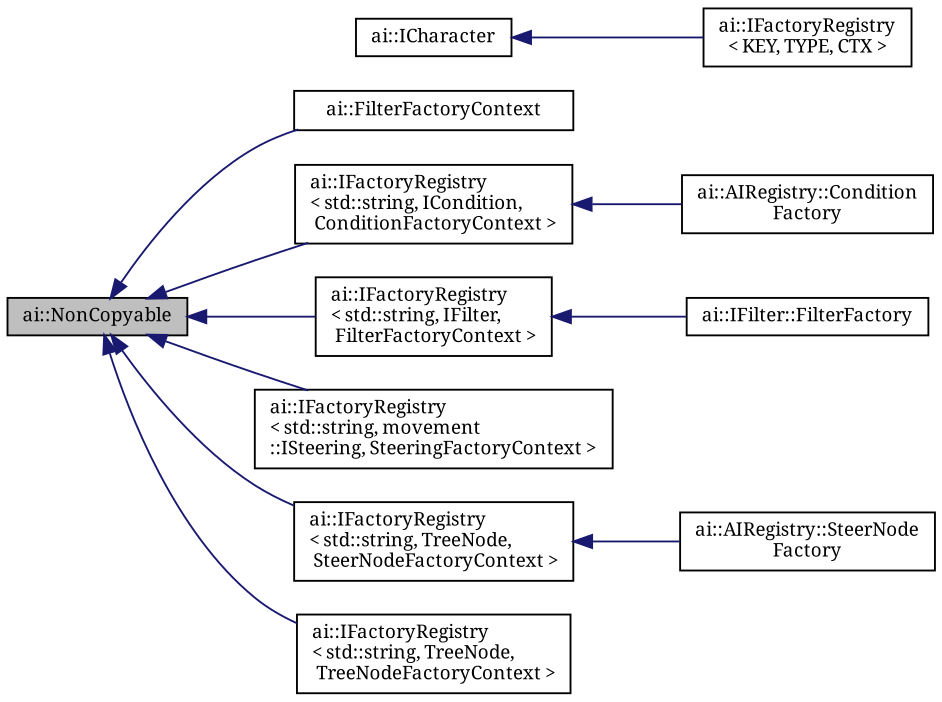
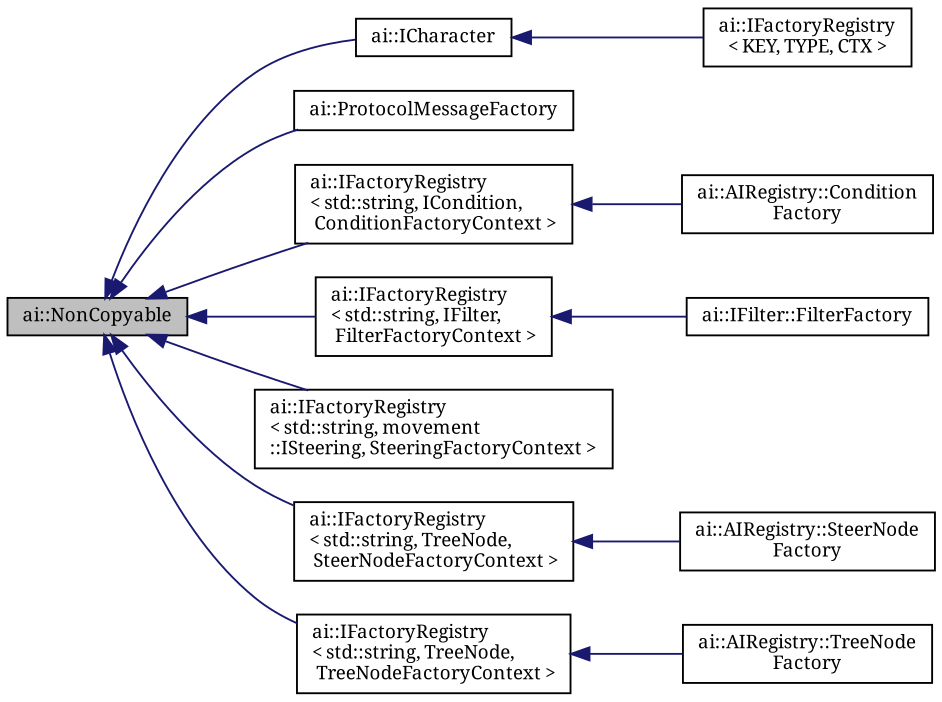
node "ai::FilterFactoryContext": label "ai::FilterFactoryContext" -> "ai::ProtocolMessageFactory"
edge "ai::ICharacter" -> "ai::NonCopyable": added
node "ai::AIRegistry::TreeNode Factory": added
